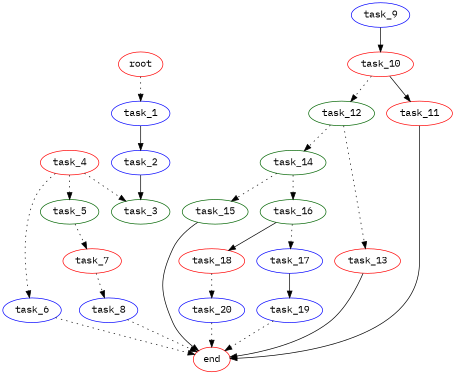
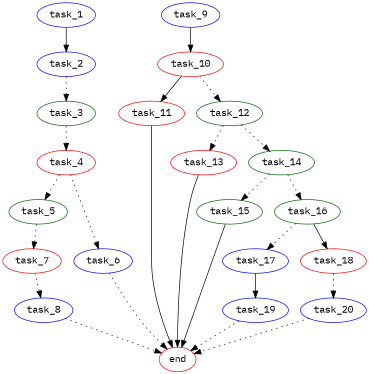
node "root": removed
edge "task_2" -> "task_3": style solid -> dotted
edge "task_4" -> "task_3": reversed
